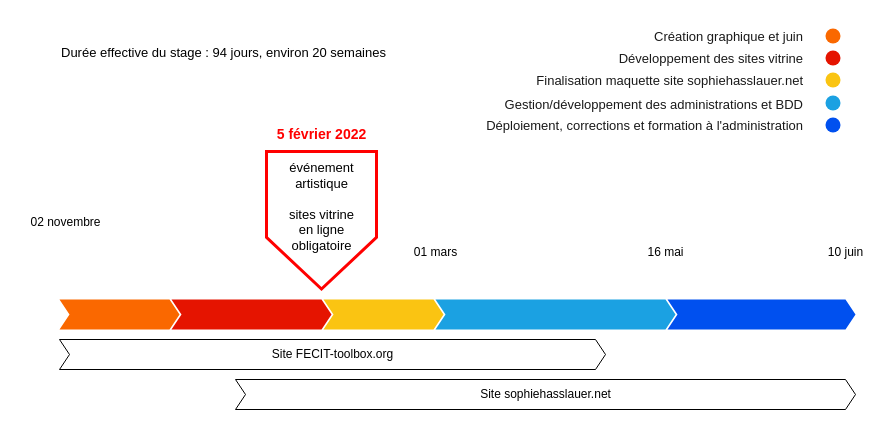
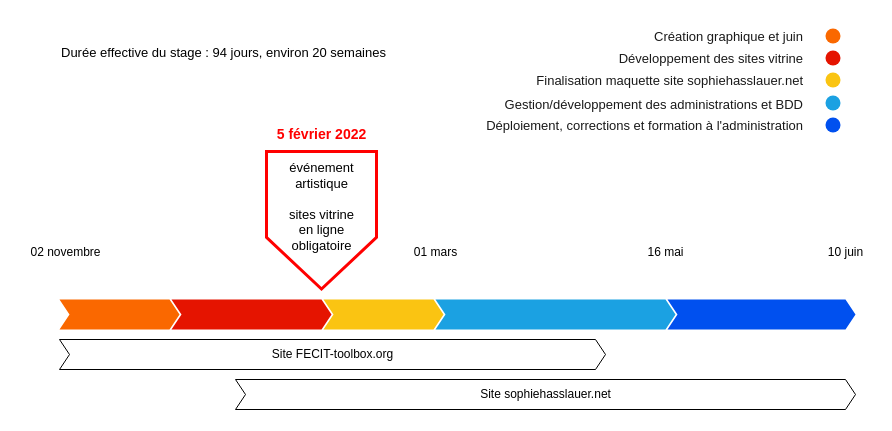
node "02 novembre": moved (66, 223) -> (66, 253)
